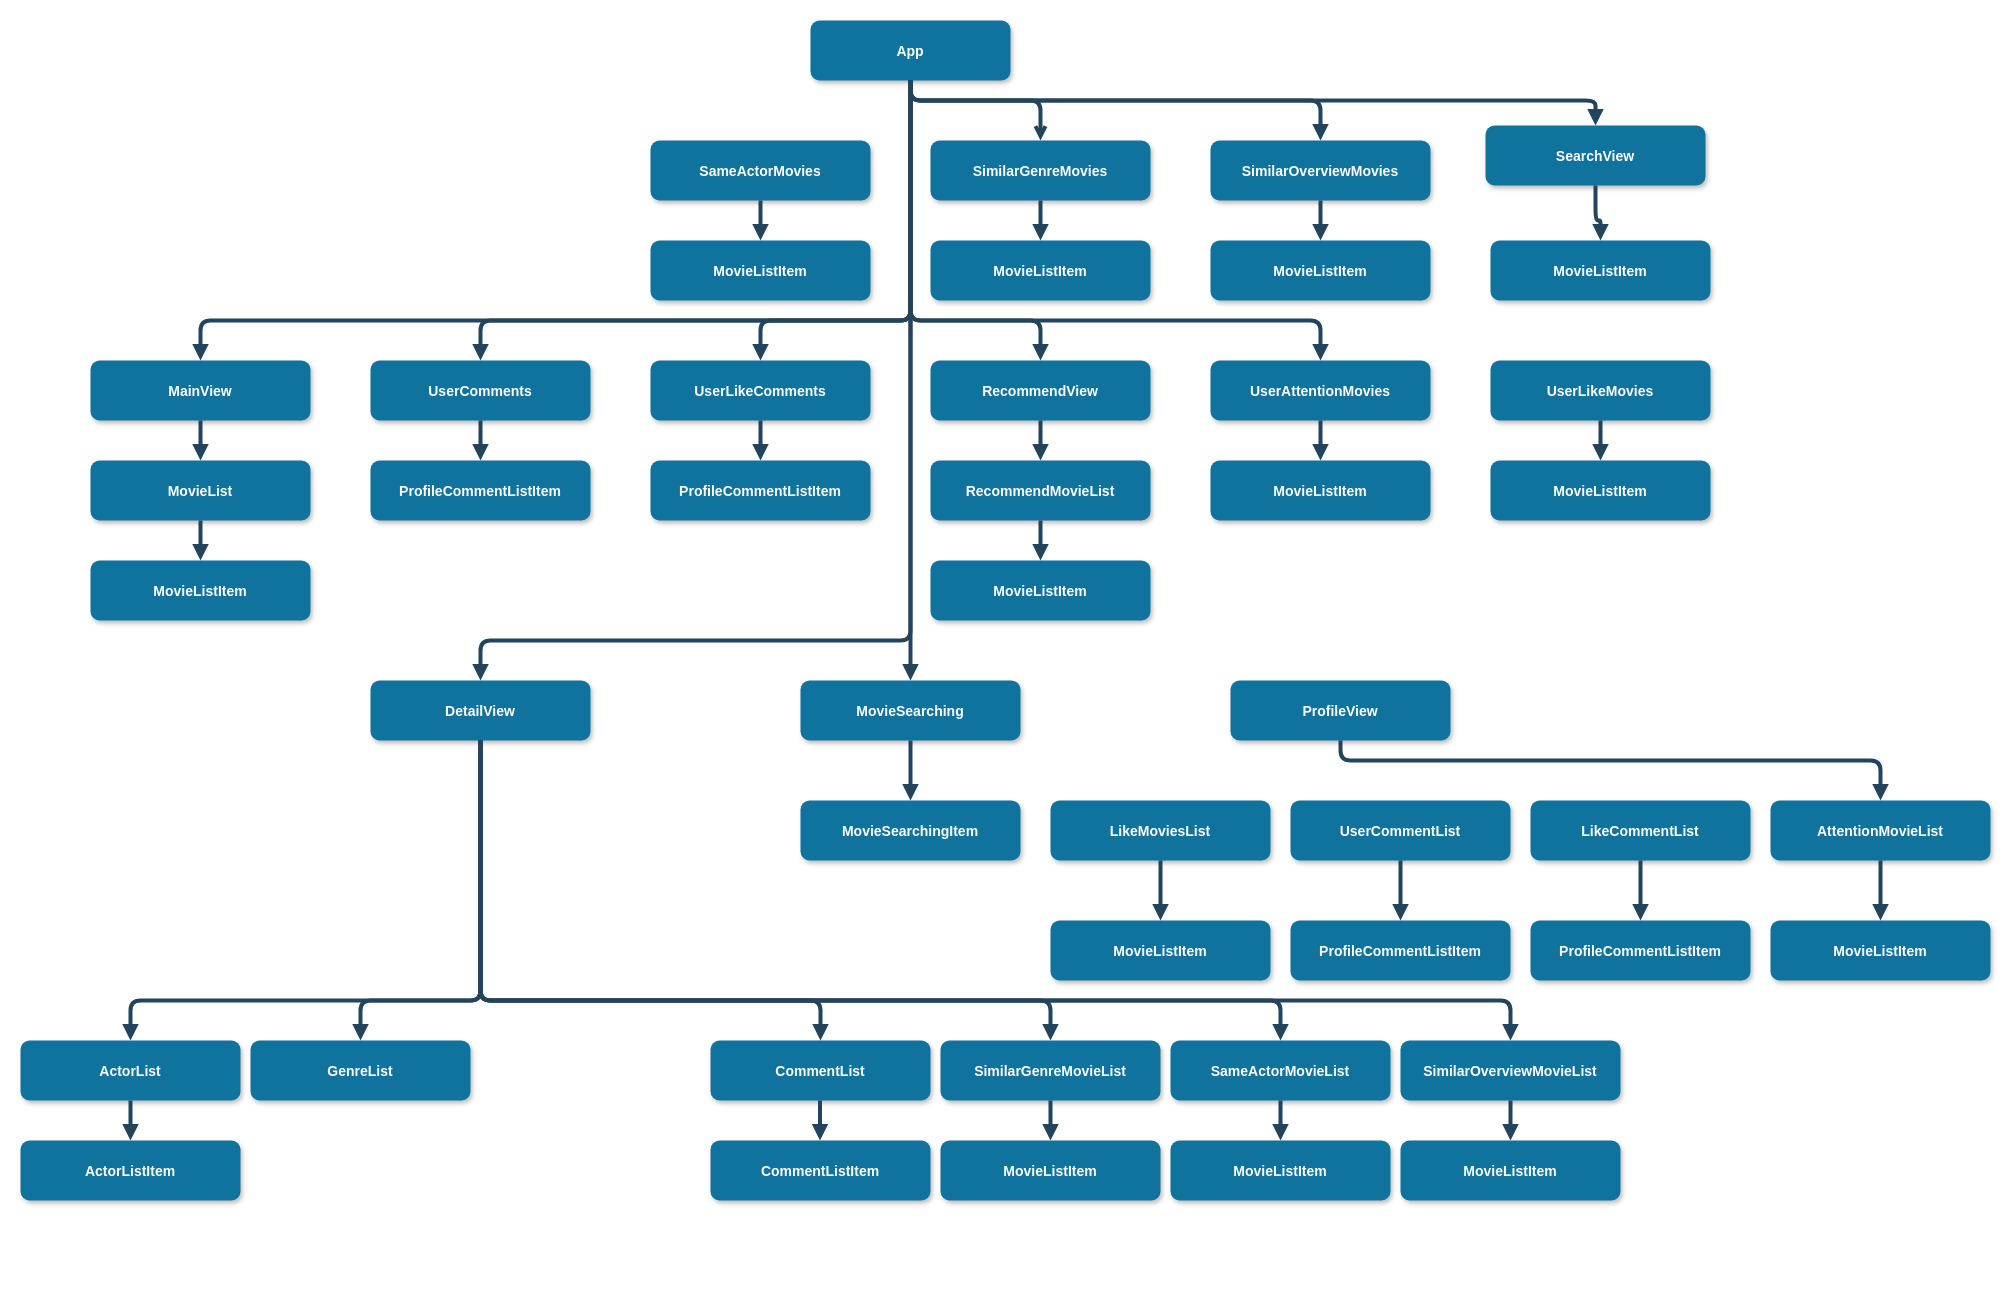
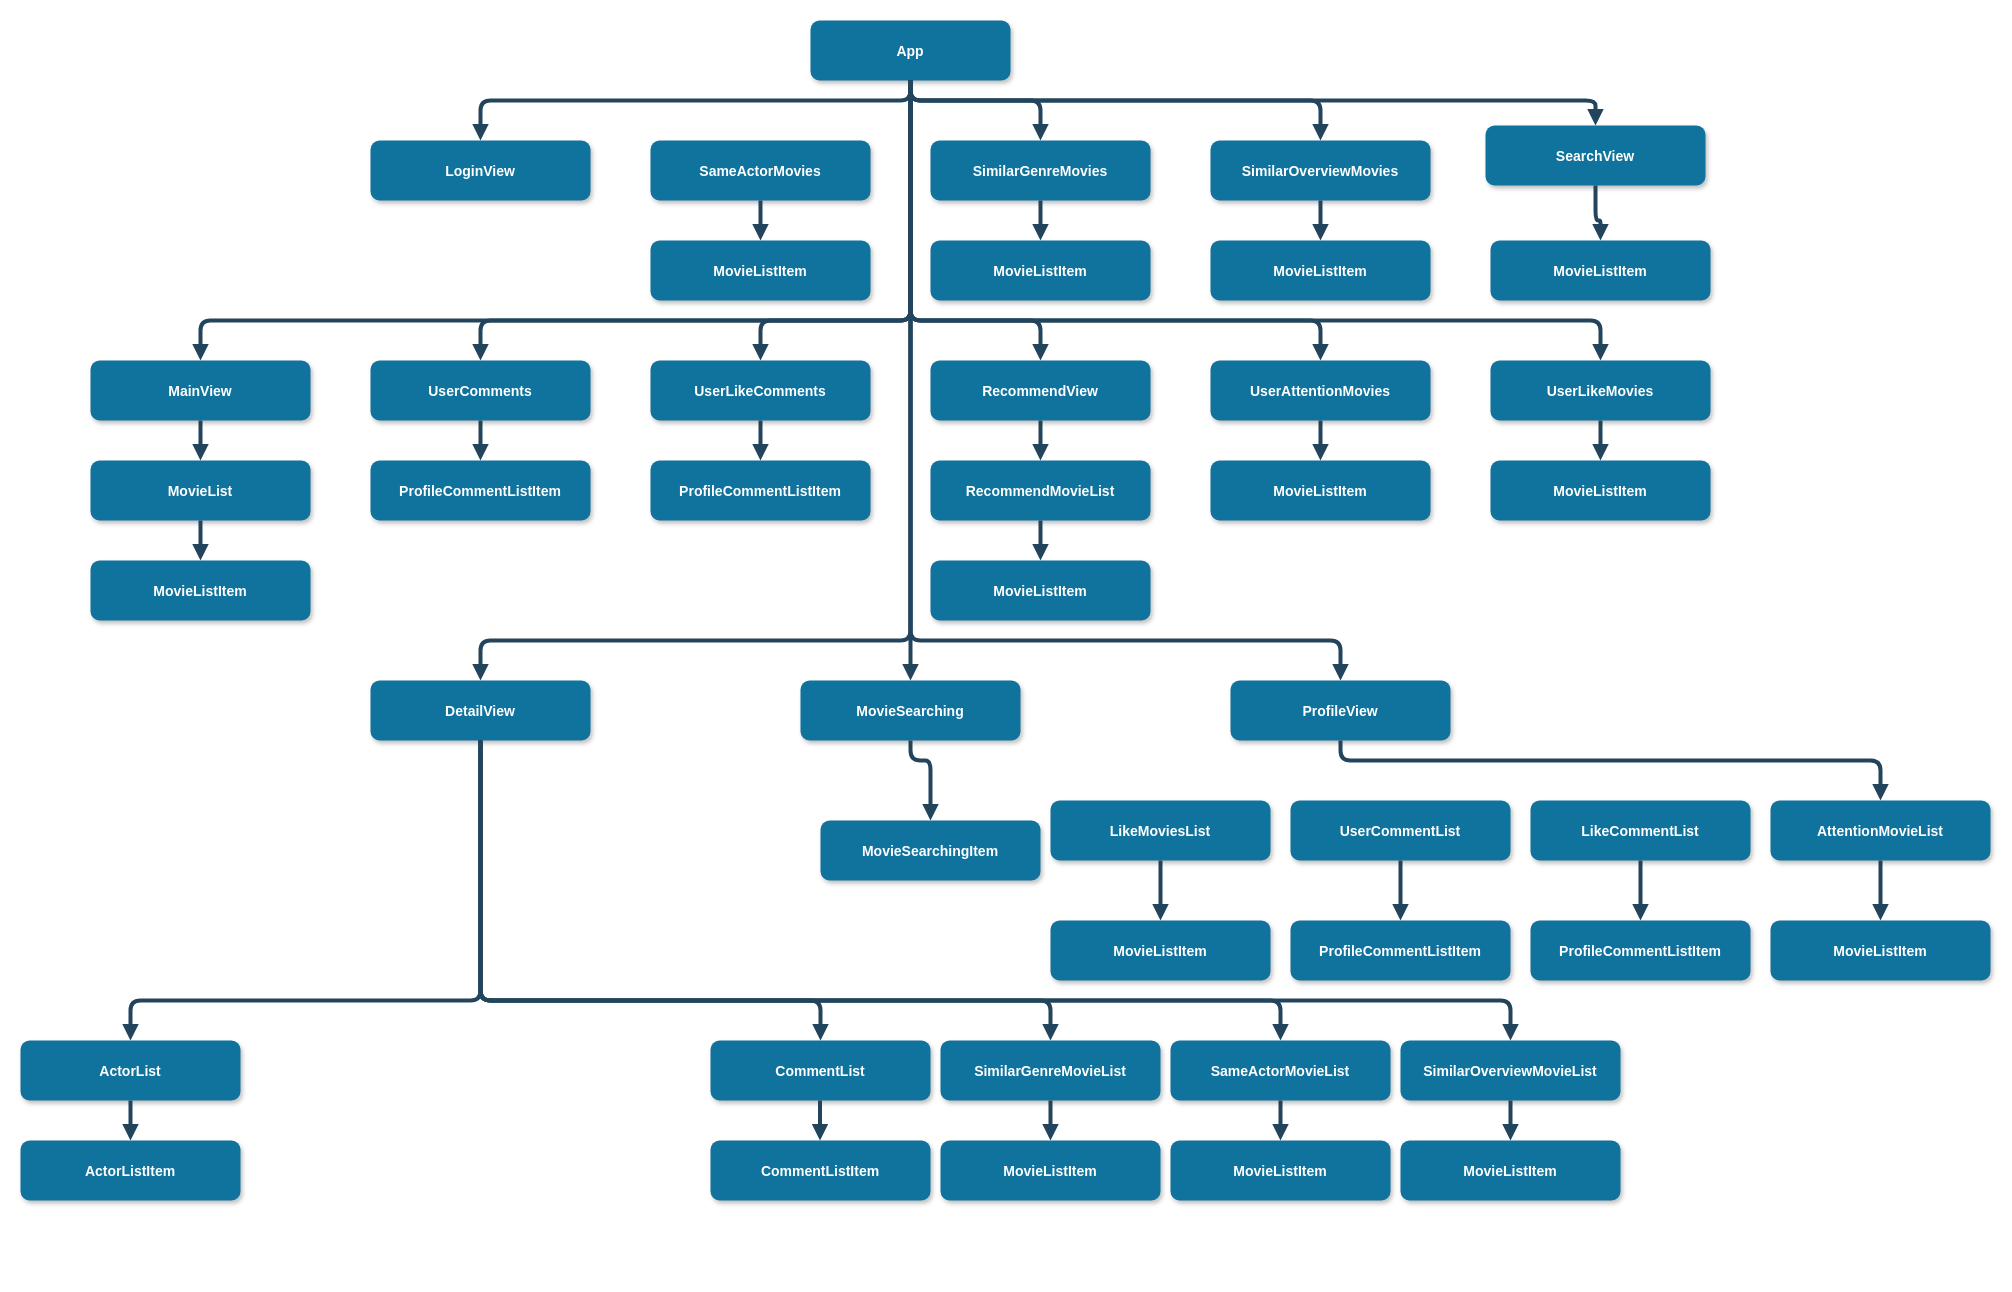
edge "App" -> "LoginView": added
edge "App" -> "SimilarGenreMovies": arrowhead open -> block
node "LoginView": added
edge "App" -> "UserLikeMovies": added
edge "App" -> "ProfileView": added
node "MovieSearchingItem": moved (911, 831) -> (931, 851)
edge "DetailView" -> "GenreList": removed
node "GenreList": removed
